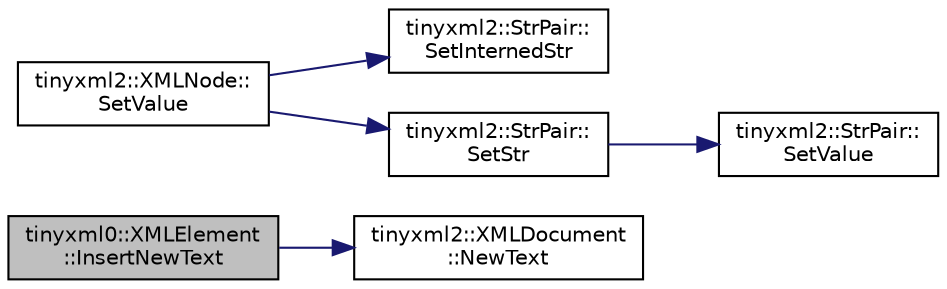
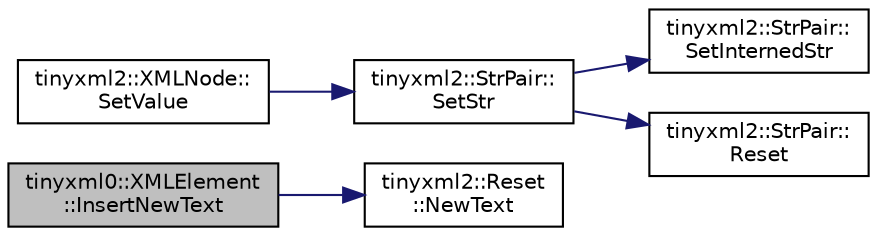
edge "tinyxml2::XMLNode:: SetValue" -> "tinyxml2::StrPair:: SetInternedStr": now "tinyxml2::StrPair:: SetStr" -> "tinyxml2::StrPair:: SetInternedStr"
node "tinyxml2::StrPair:: SetValue": label "tinyxml2::StrPair:: SetValue" -> "tinyxml2::StrPair:: Reset"
node "tinyxml2::XMLDocument ::NewText": label "tinyxml2::XMLDocument ::NewText" -> "tinyxml2::Reset ::NewText"
